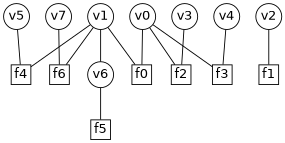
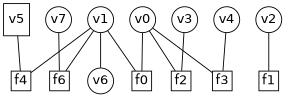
node "v5": shape circle -> box
node "f5": removed
